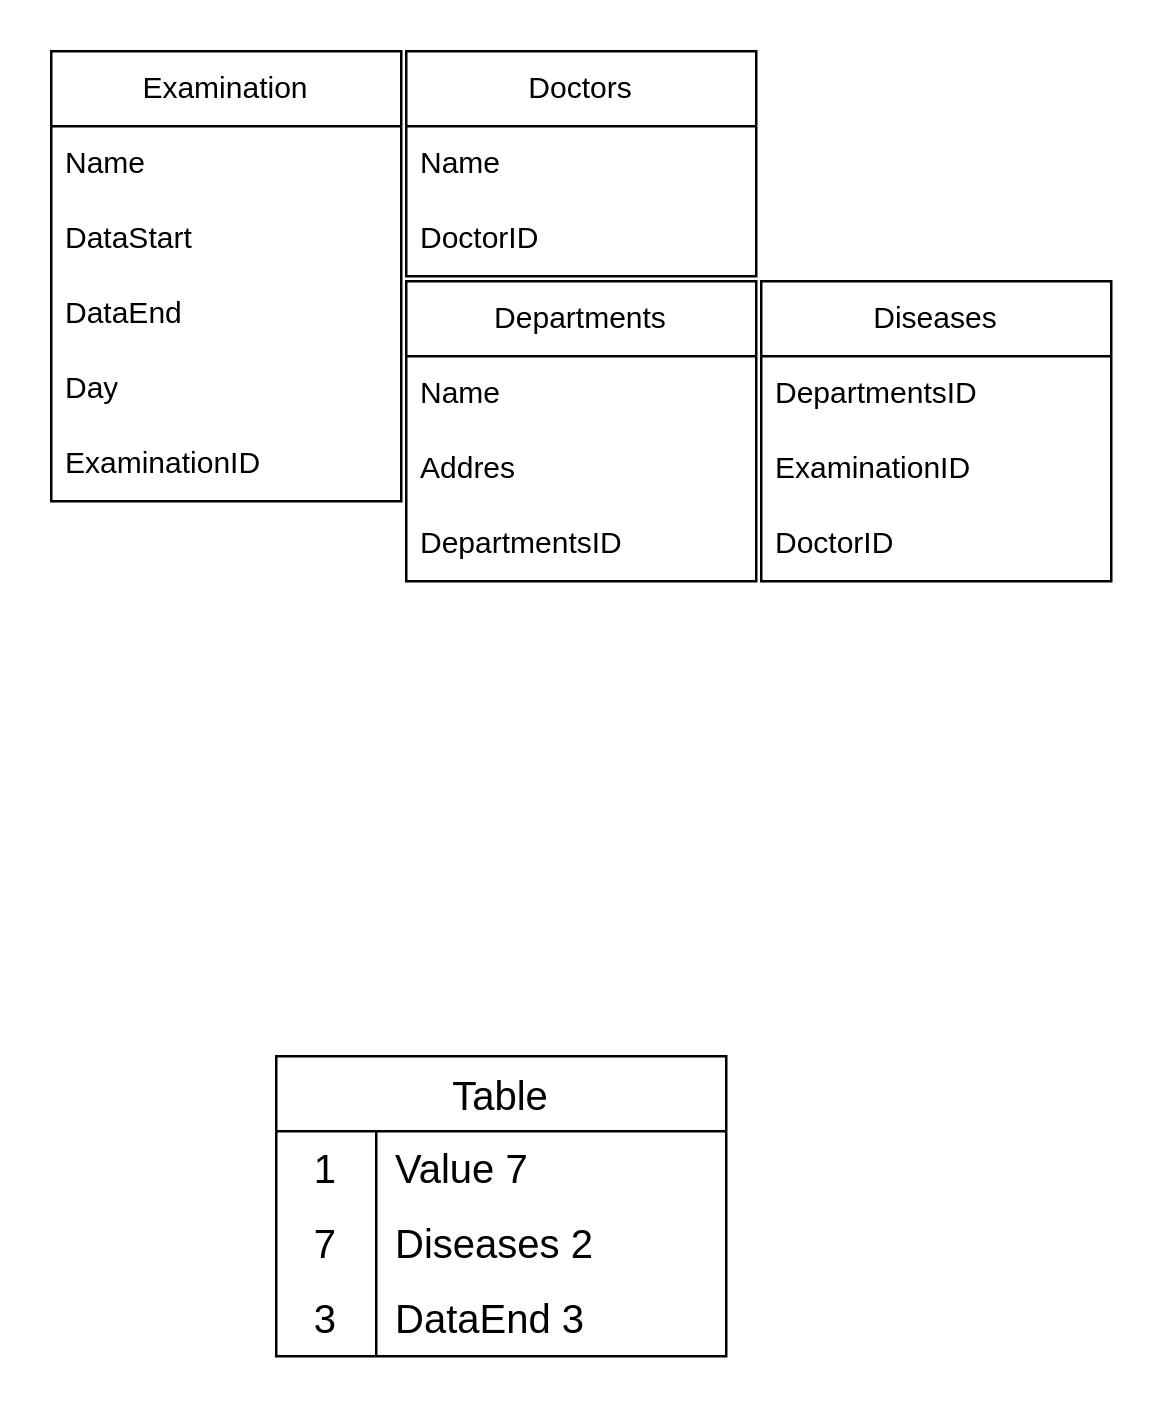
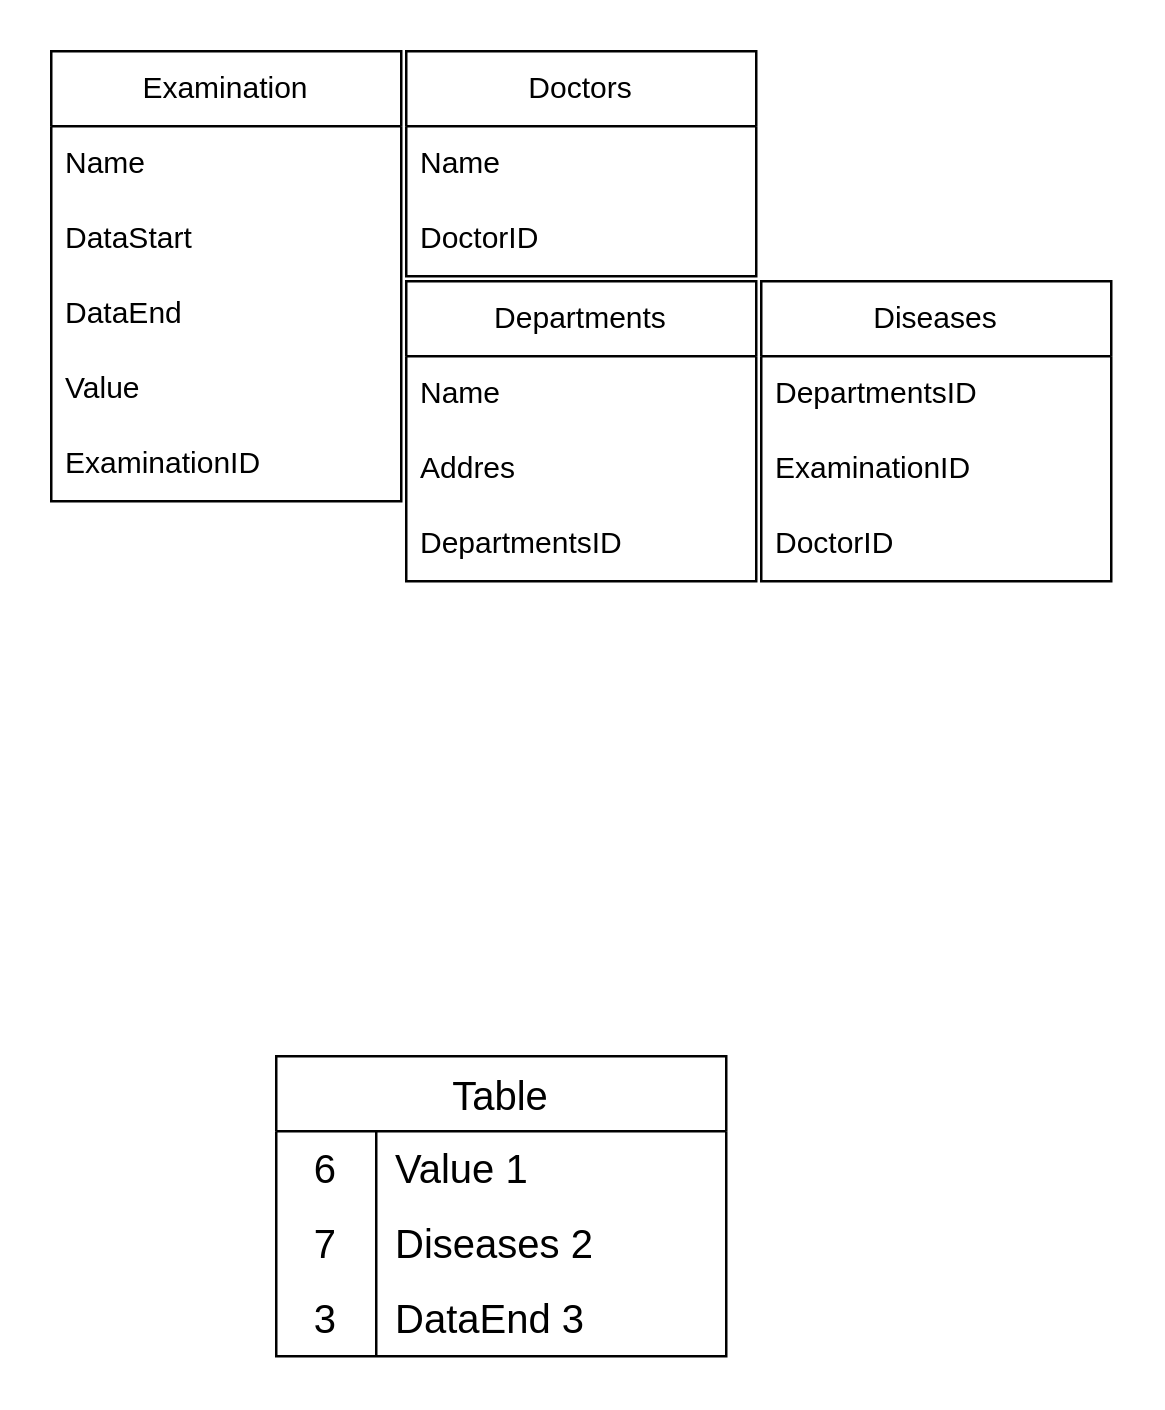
node "Day": label "Day" -> "Value"
node "1": label "1" -> "6"
node "Value 7": label "Value 7" -> "Value 1"
